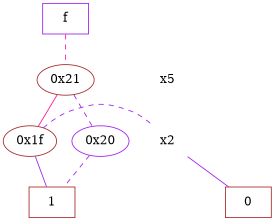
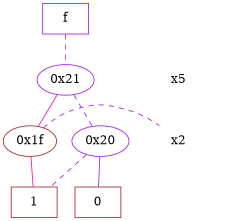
node "0x21": color brown -> purple
edge "0x1f" -- "1": color purple -> deeppink
edge "x2" -- "0": now "0x20" -- "0"
